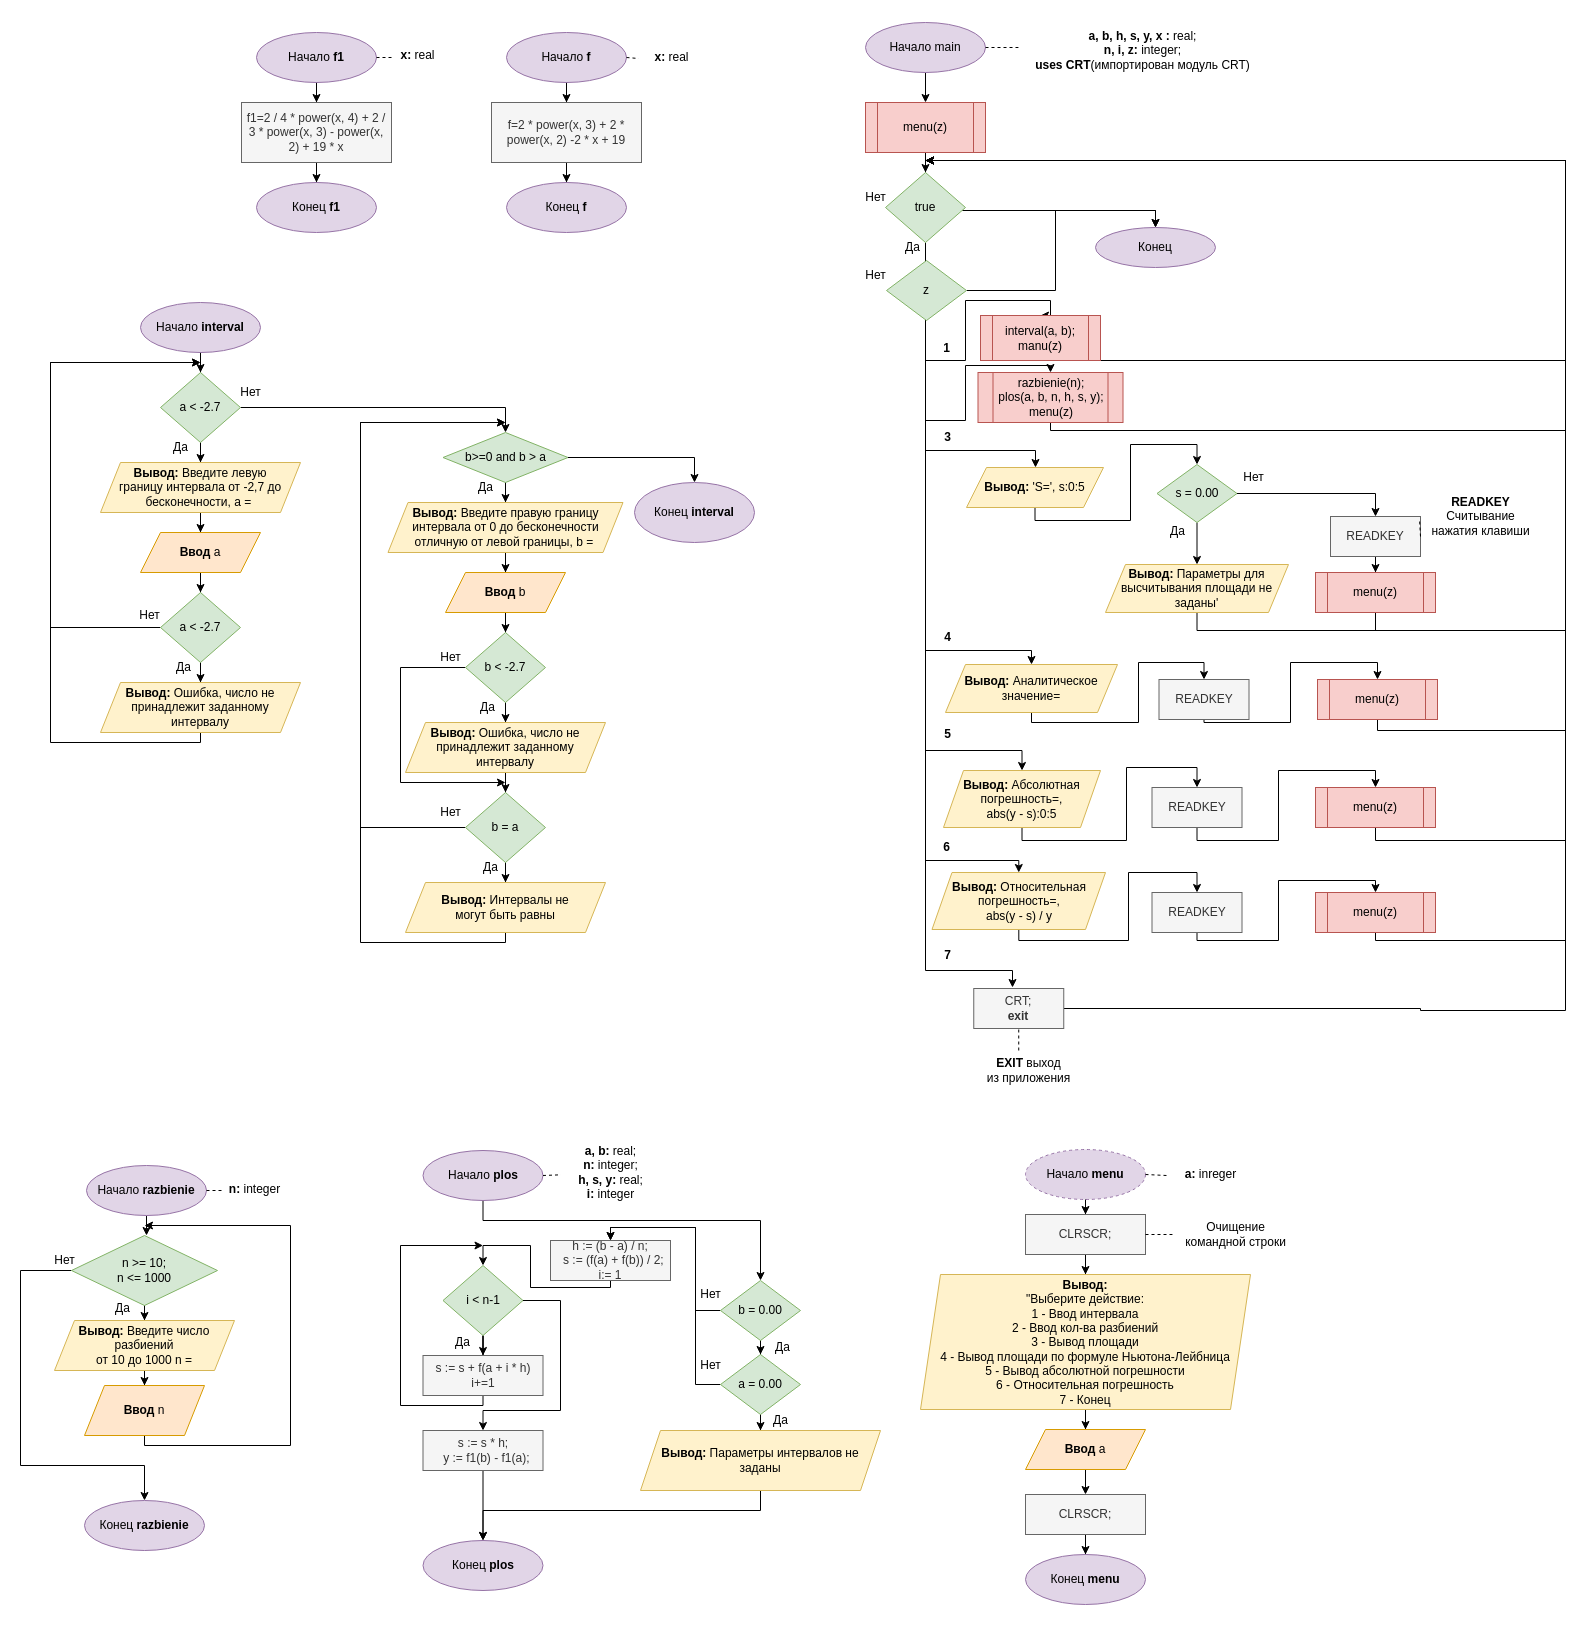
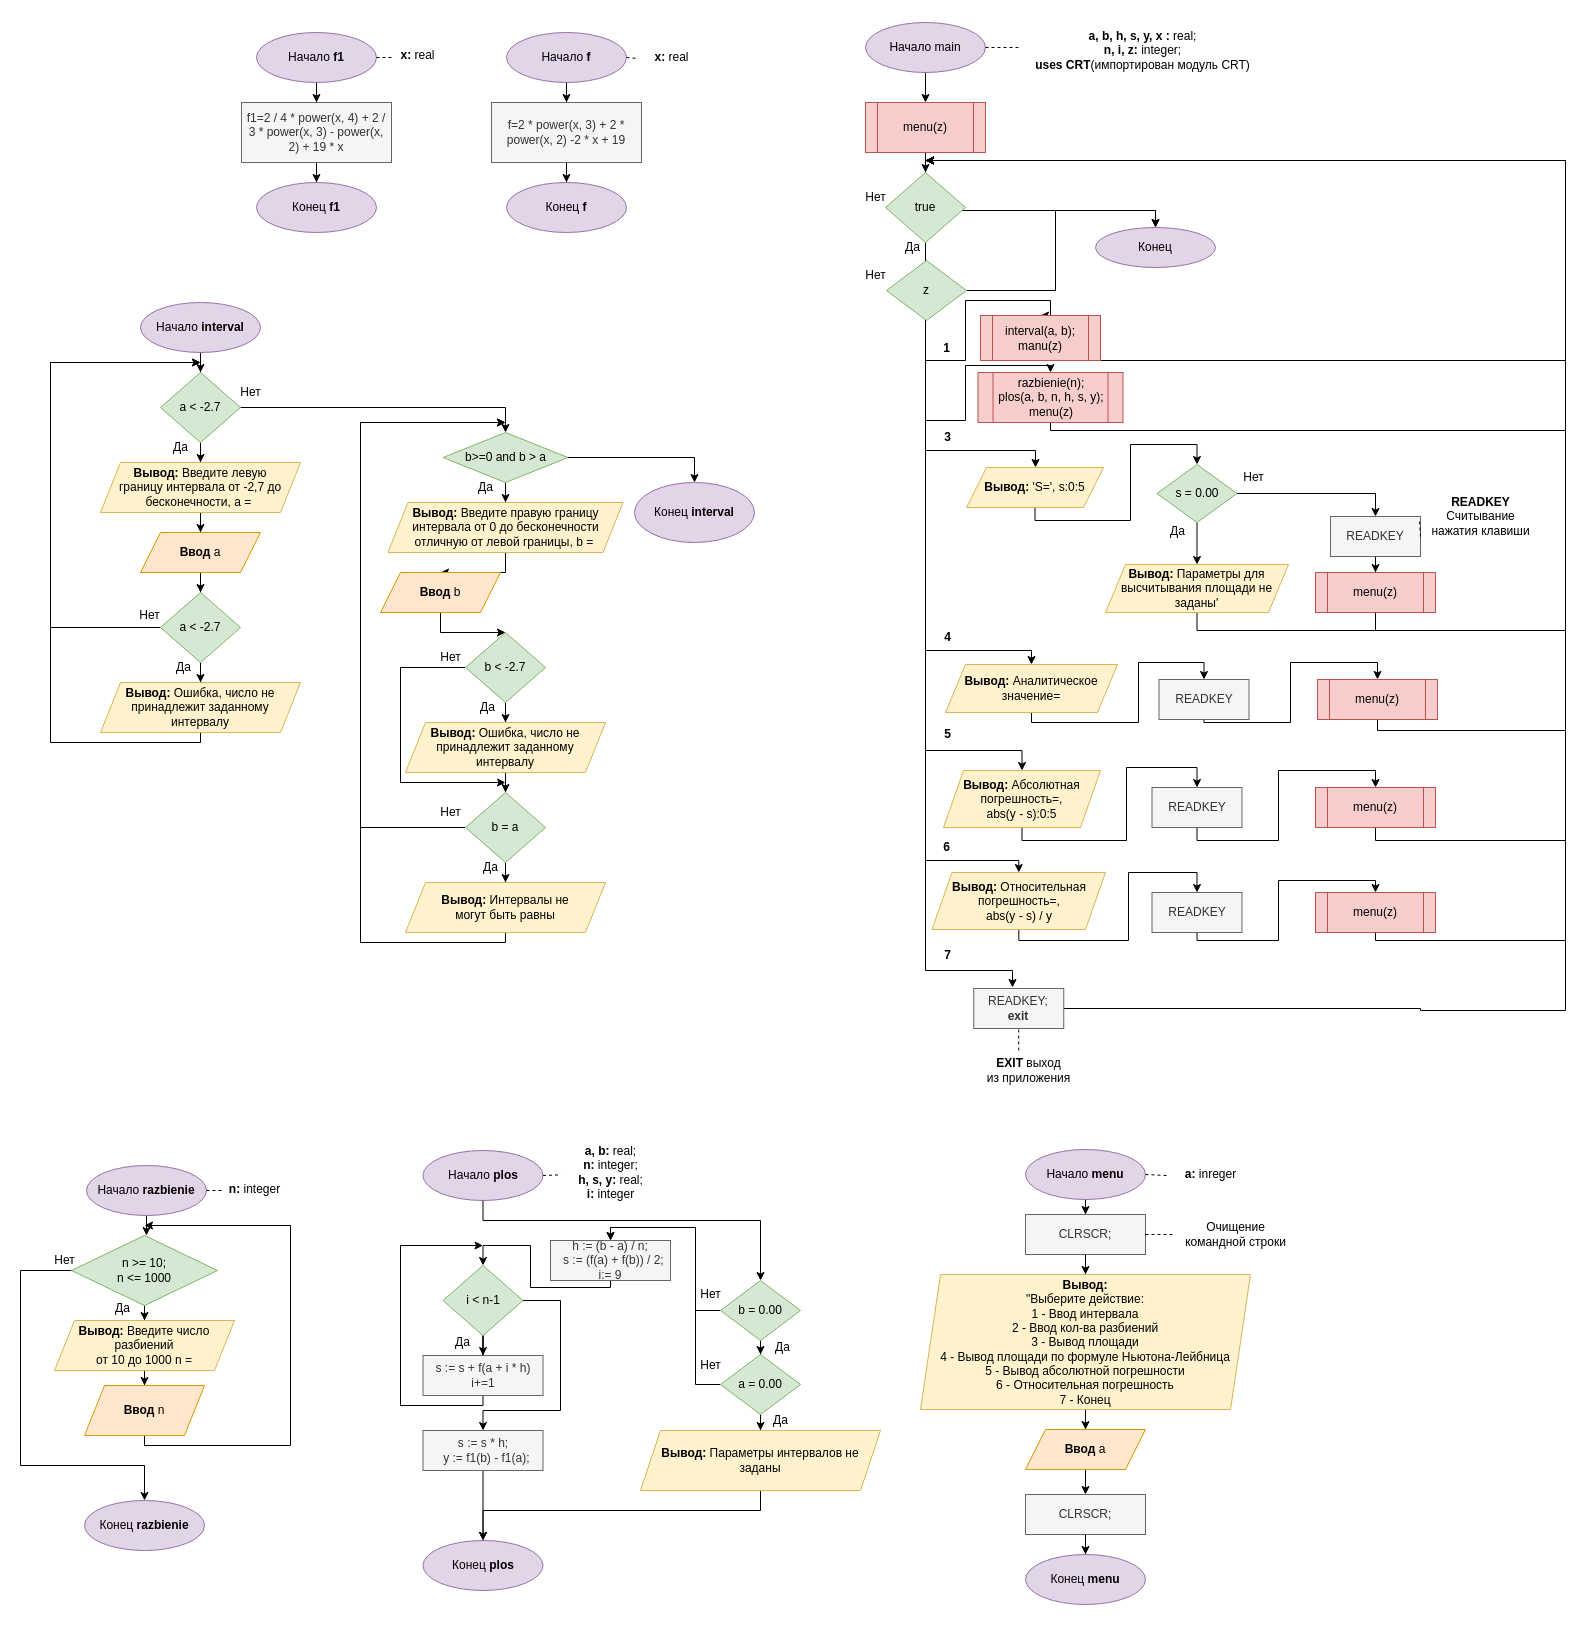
node "Ввод b": moved (506, 593) -> (441, 593)
node "CRT; exit": label "CRT; exit" -> "READKEY; exit"
node "Начало menu": style dashed -> solid
node "h := (b - a) / n; s := (f(a) + f(b)) / 2; i:= 1": label "h := (b - a) / n; s := (f(a) + f(b)) / 2; i:= 1" -> "h := (b - a) / n; s := (f(a) + f(b)) / 2; i:= 9"
